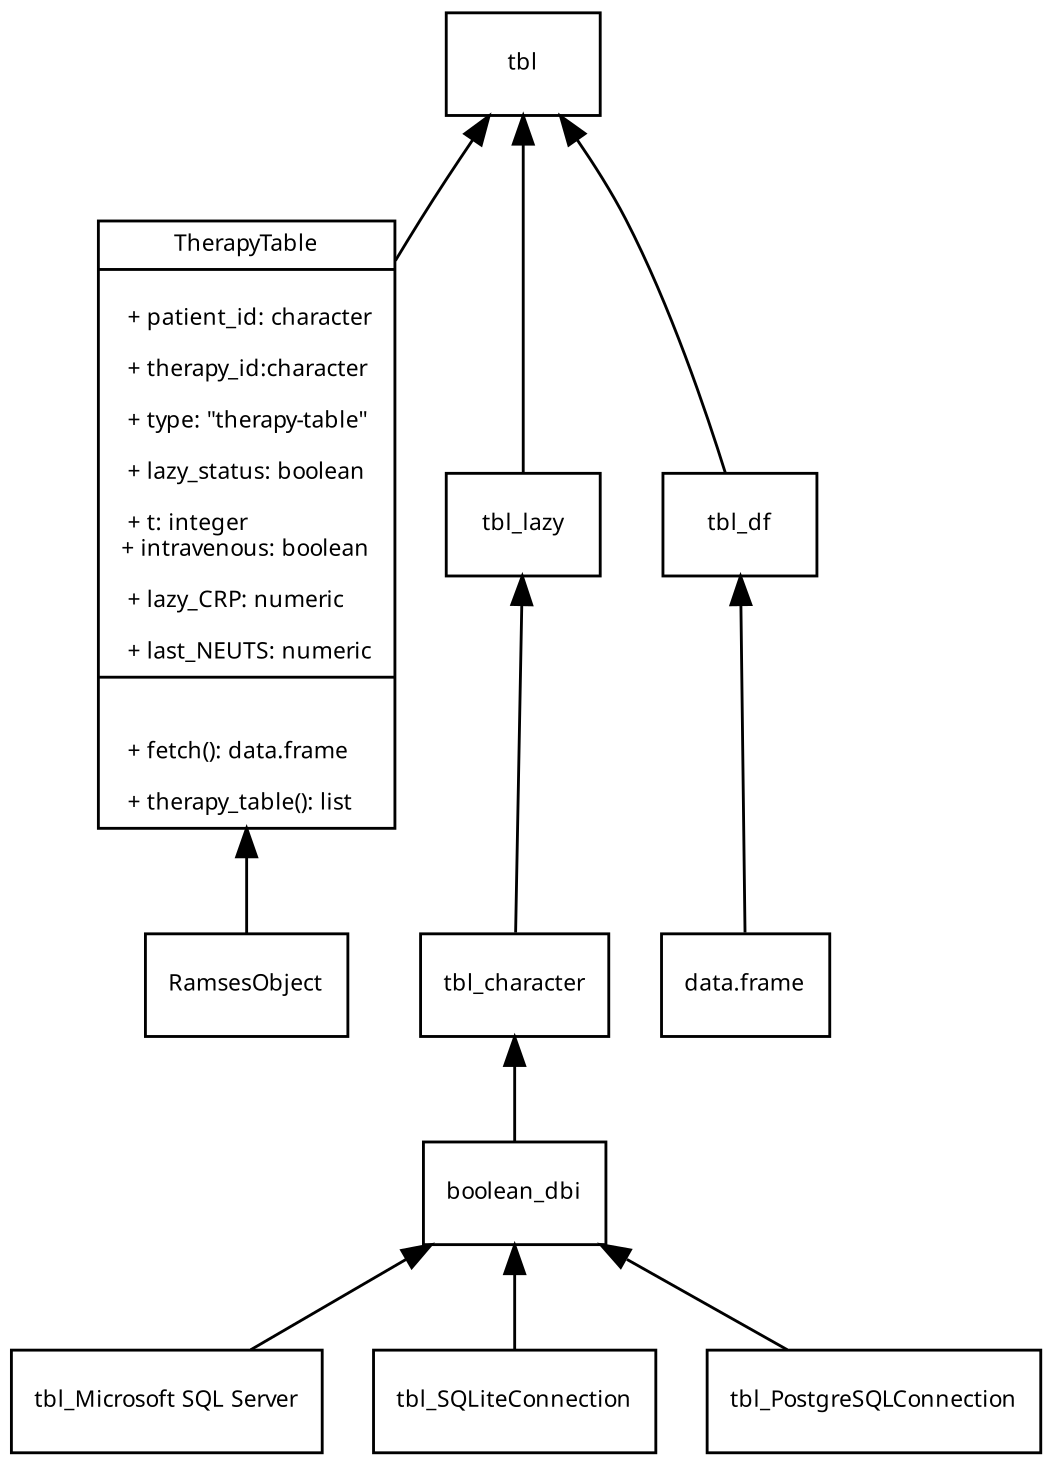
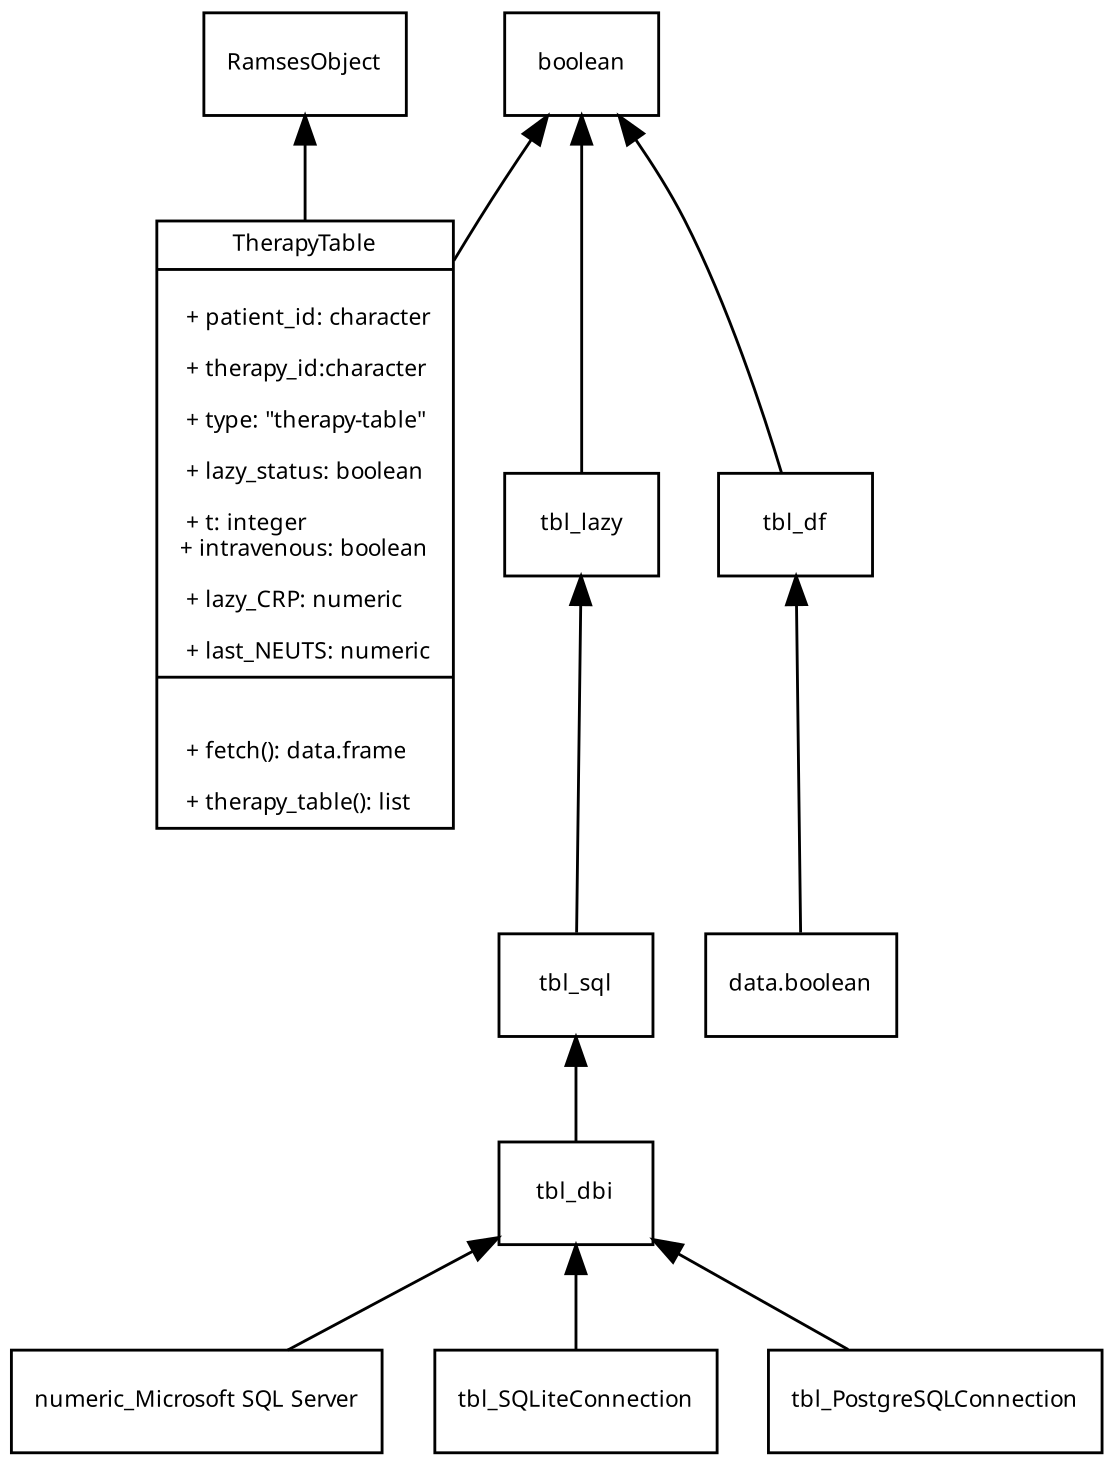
node "tbl": label "tbl" -> "boolean"
edge "RamsesObject" -> "TherapyTable": reversed
node "tbl_character": label "tbl_character" -> "tbl_sql"
node "data.frame": label "data.frame" -> "data.boolean"
node "boolean_dbi": label "boolean_dbi" -> "tbl_dbi"
node "tbl_Microsoft SQL Server": label "tbl_Microsoft SQL Server" -> "numeric_Microsoft SQL Server"
